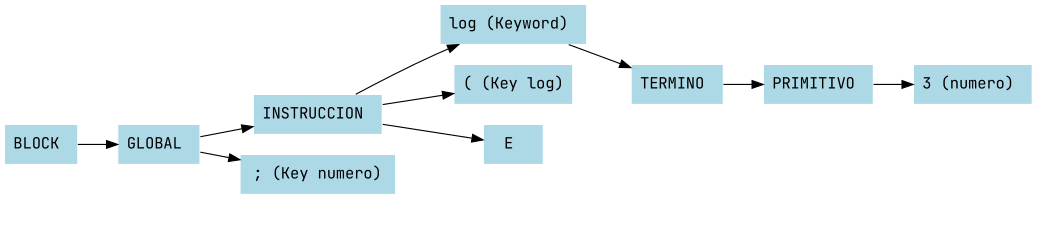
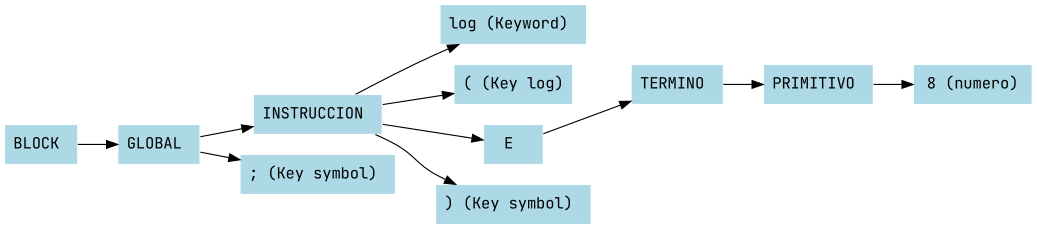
edge "log (Keyword)" -> "TERMINO": now "E" -> "TERMINO"
node "3 (numero)": label "3 (numero)" -> "8 (numero)"
node "; (Key numero)": label "; (Key numero)" -> "; (Key symbol)"
node ") (Key symbol)": added
